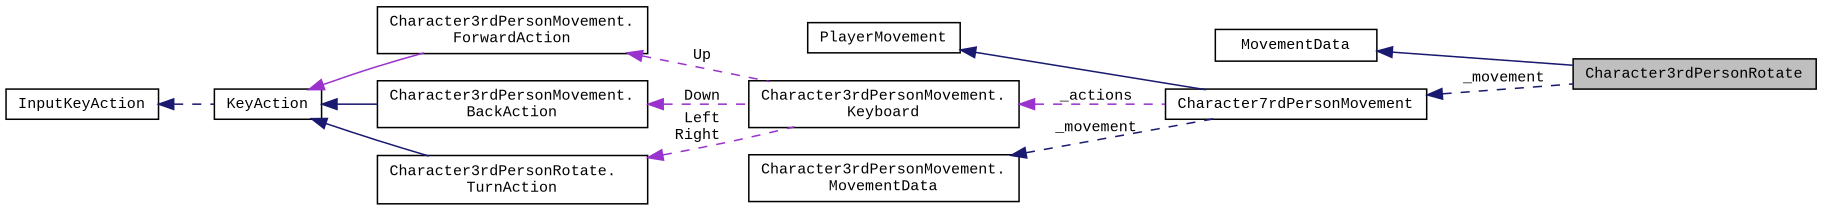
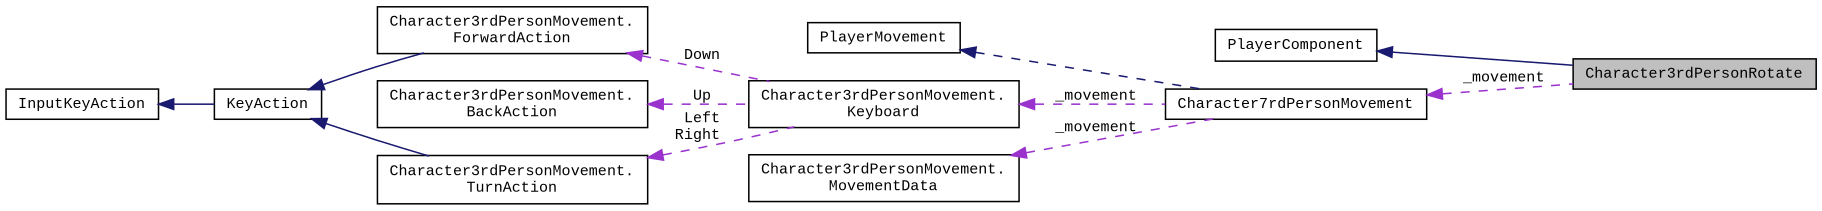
node "MovementData": label "MovementData" -> "PlayerComponent"
edge "Character3rdPersonMovement. Keyboard" -> "Character3rdPersonMovement. ForwardAction": label " Up" -> " Down"
edge "Character3rdPersonMovement. ForwardAction" -> "KeyAction": color darkorchid3 -> midnightblue
edge "Character7rdPersonMovement" -> "PlayerMovement": style solid -> dashed
edge "Character3rdPersonRotate" -> "Character7rdPersonMovement": color midnightblue -> darkorchid3
edge "Character3rdPersonMovement. Keyboard" -> "Character3rdPersonMovement. BackAction": label " Down" -> " Up"
edge "Character7rdPersonMovement" -> "Character3rdPersonMovement. Keyboard": label " _actions" -> " _movement"
edge "KeyAction" -> "InputKeyAction": style dashed -> solid
edge "Character3rdPersonMovement. BackAction" -> "KeyAction": removed
edge "Character7rdPersonMovement" -> "Character3rdPersonMovement. MovementData": color midnightblue -> darkorchid3
node "Character3rdPersonRotate. TurnAction": label "Character3rdPersonRotate. TurnAction" -> "Character3rdPersonMovement. TurnAction"
